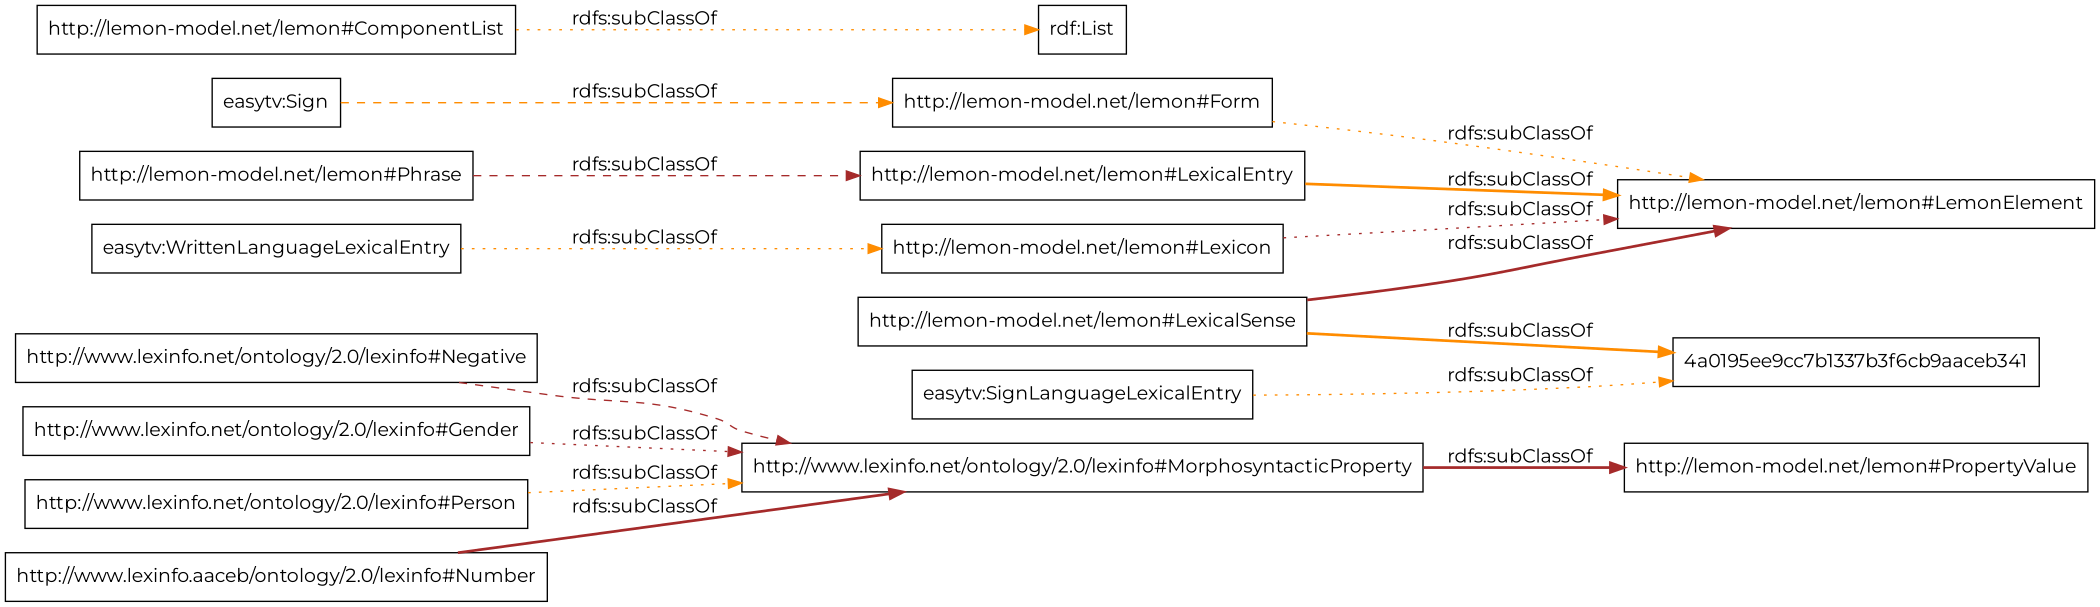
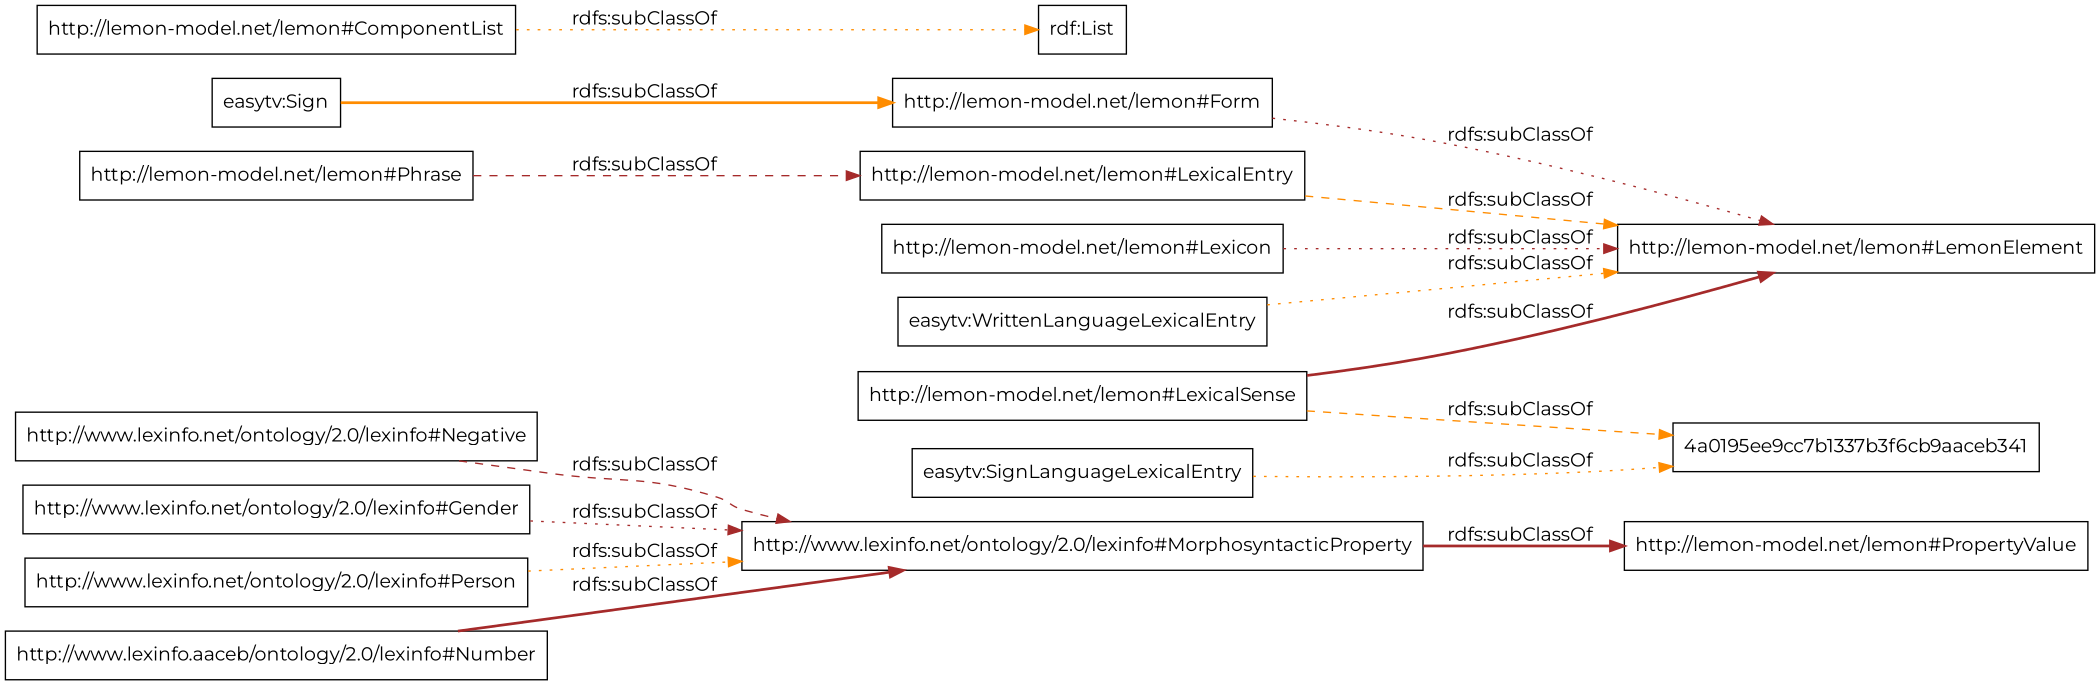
edge "easytv:Sign" -> "http://lemon-model.net/lemon#Form": style dashed -> bold
edge "http://lemon-model.net/lemon#Form" -> "http://lemon-model.net/lemon#LemonElement": color darkorange -> brown
edge "http://lemon-model.net/lemon#LexicalEntry" -> "http://lemon-model.net/lemon#LemonElement": style bold -> dashed
edge "easytv:WrittenLanguageLexicalEntry" -> "http://lemon-model.net/lemon#Lexicon": now "easytv:WrittenLanguageLexicalEntry" -> "http://lemon-model.net/lemon#LemonElement"
edge "http://lemon-model.net/lemon#LexicalSense" -> "4a0195ee9cc7b1337b3f6cb9aaceb341": style bold -> dashed
